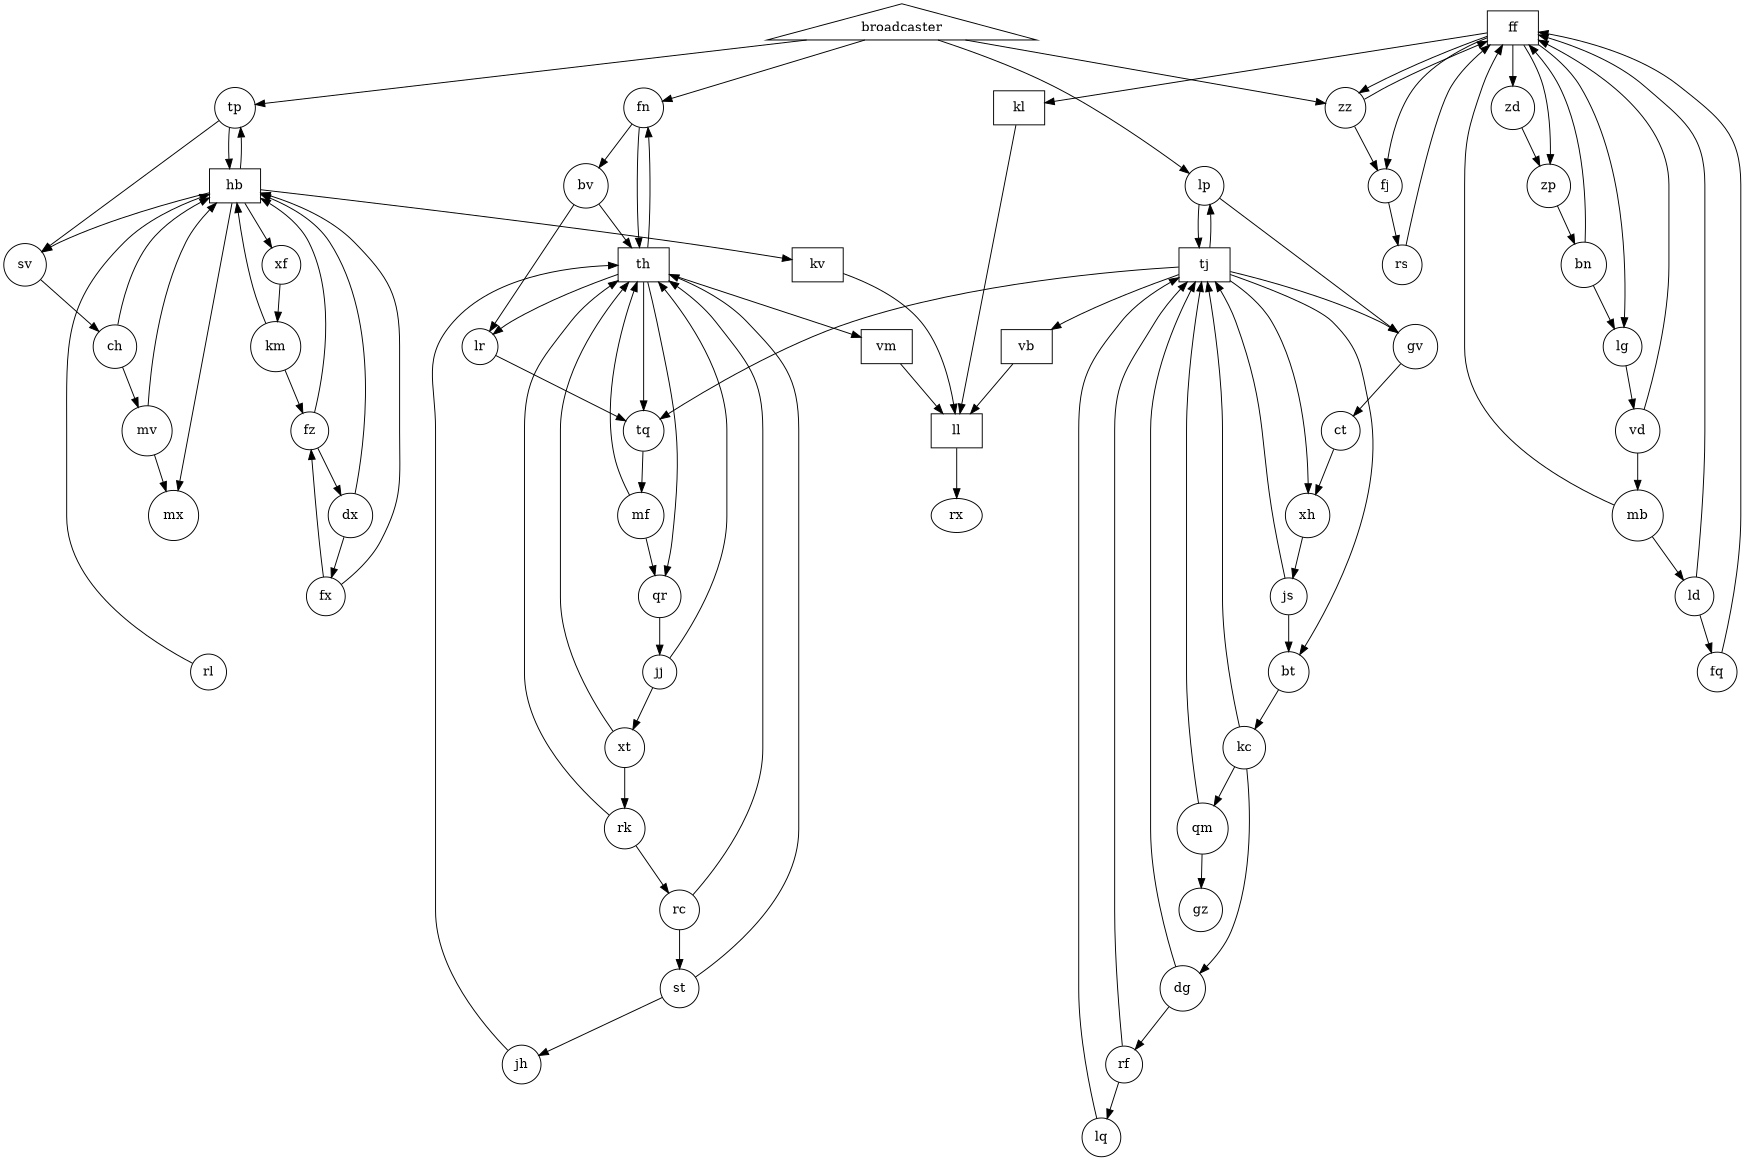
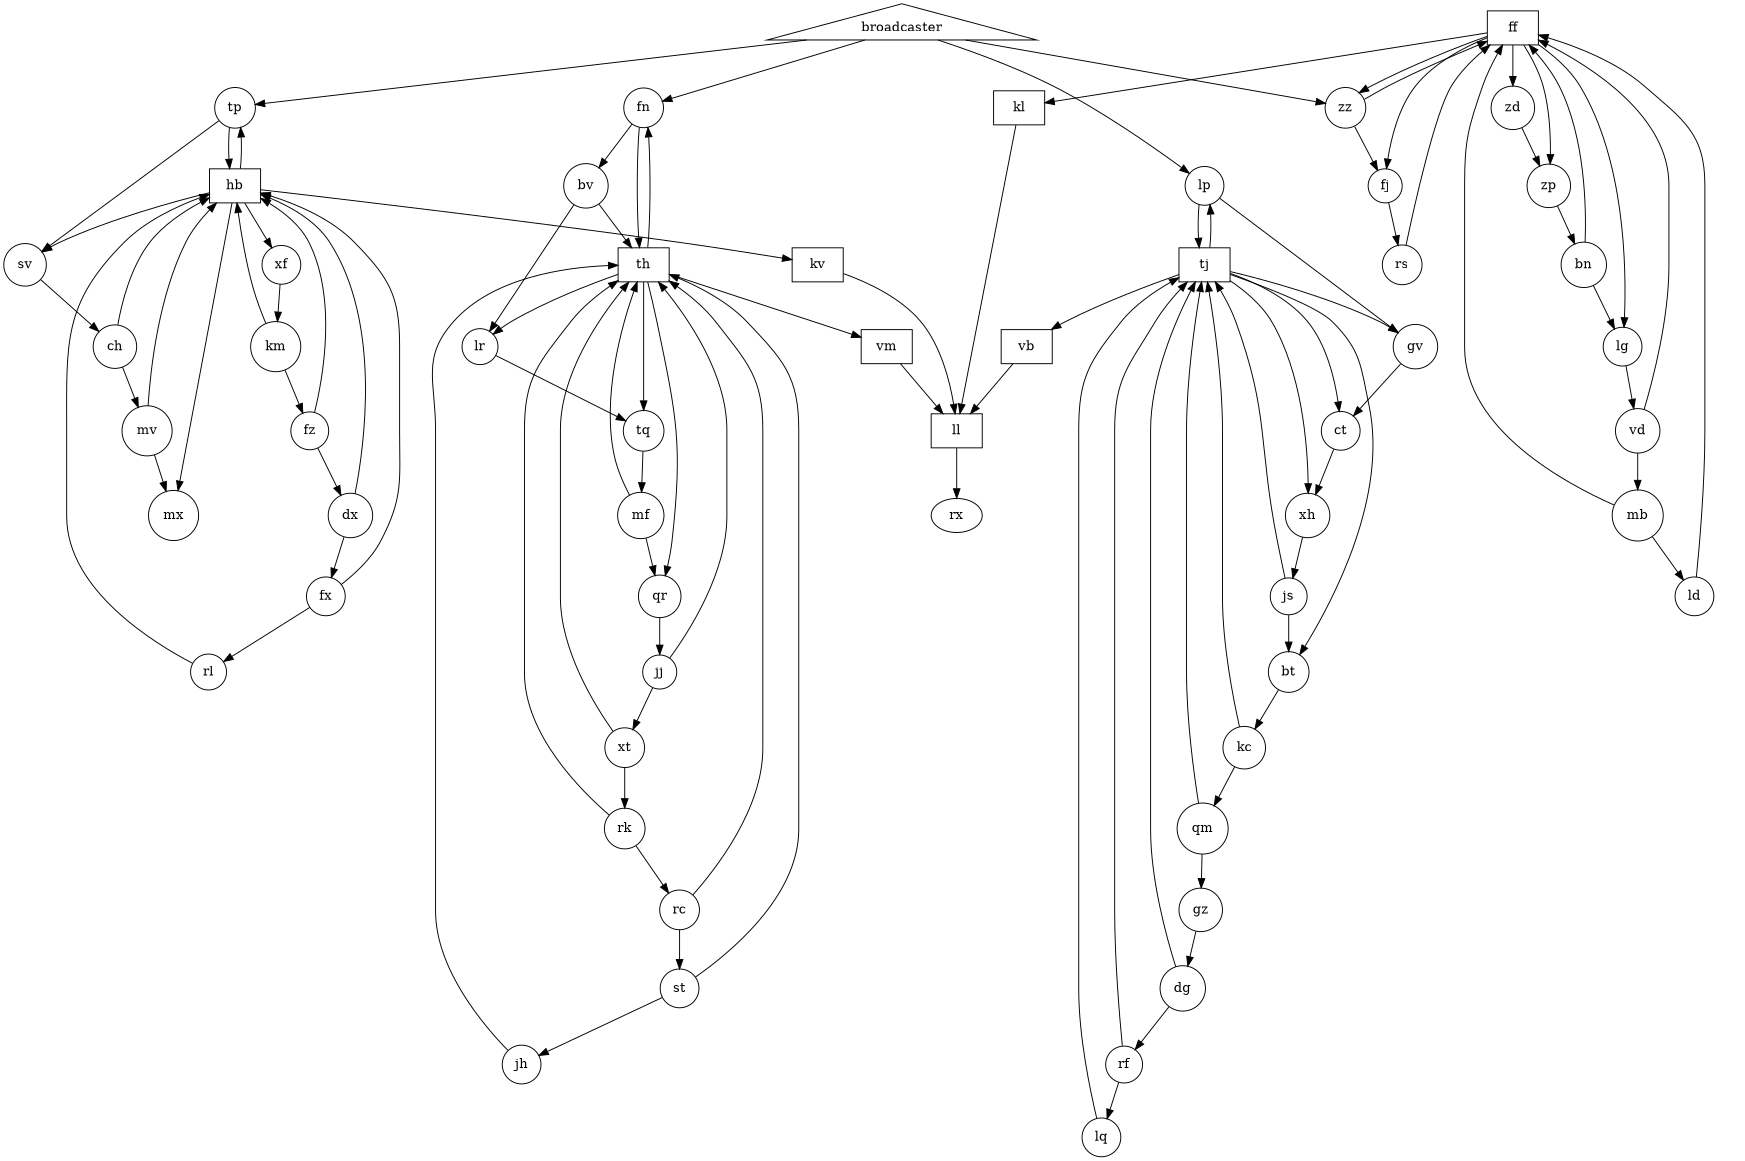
edge "tj" -> "tq": now "tj" -> "ct"
edge "fx" -> "fz": now "fx" -> "rl"
node "fq": removed
edge "kc" -> "dg": now "gz" -> "dg"
